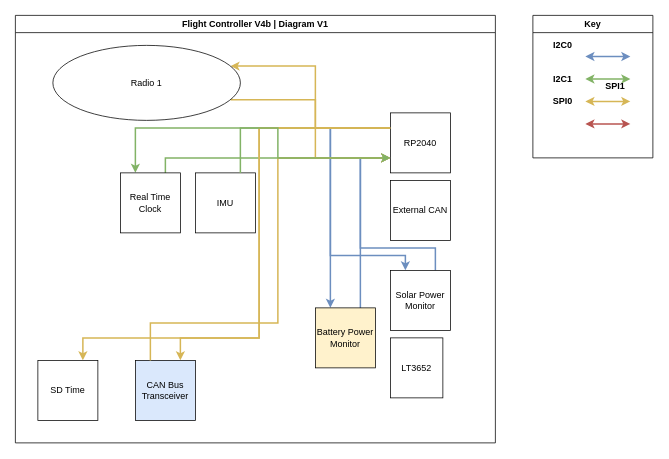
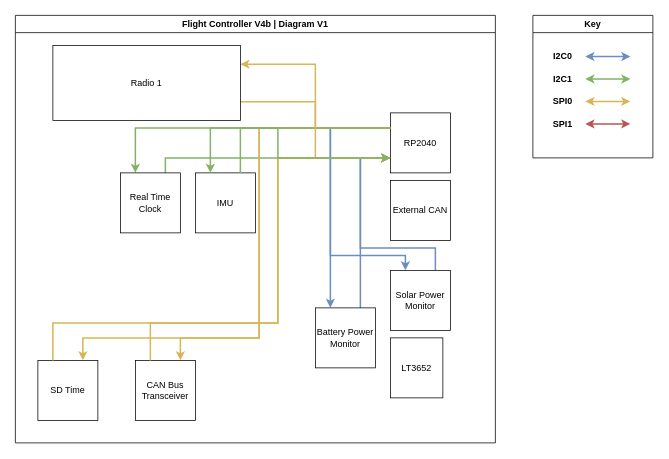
node "I2C0": moved (563, 45) -> (563, 57)
node "Radio 1": shape ellipse -> rectangle
node "SPI1": moved (615, 87) -> (563, 124)
edge "RP2040" -> "IMU": added
edge "SD Time" -> "RP2040": added
node "Battery Power Monitor": fillcolor #fff2cc -> #ffffff
node "CAN Bus Transceiver": fillcolor #dae8fc -> #ffffff
